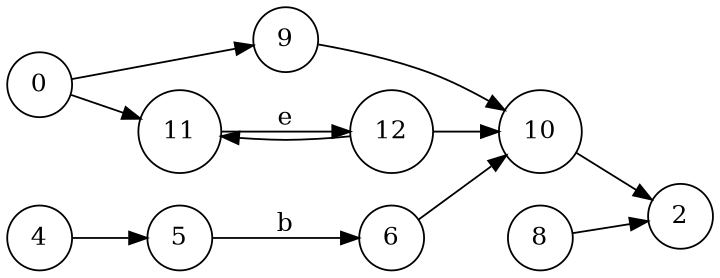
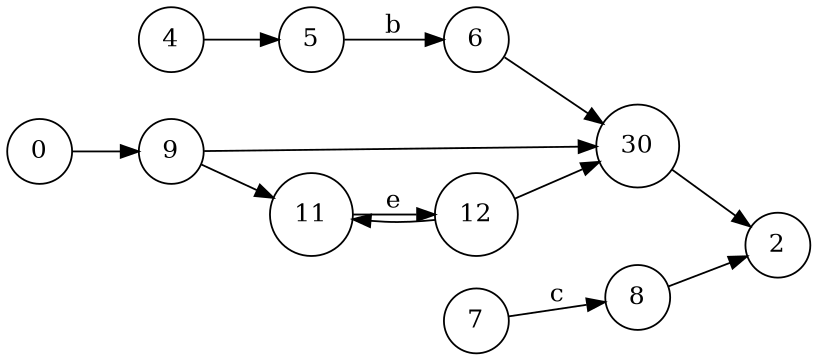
edge "0" -> "11": now "9" -> "11"
node "10": label "10" -> "30"
node "7": added
